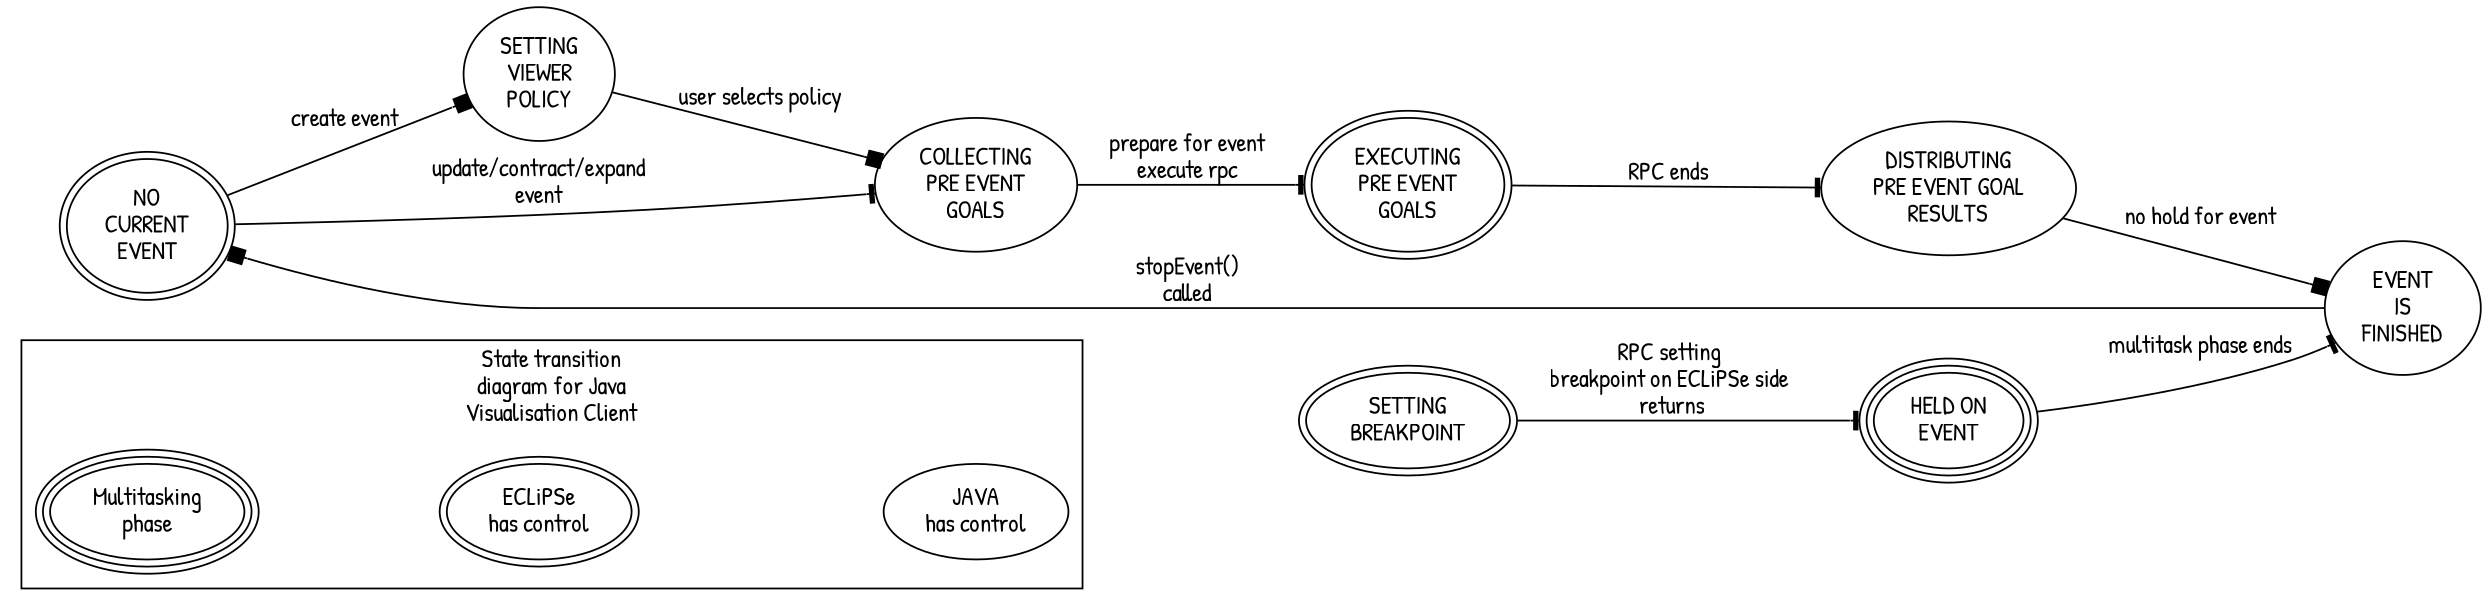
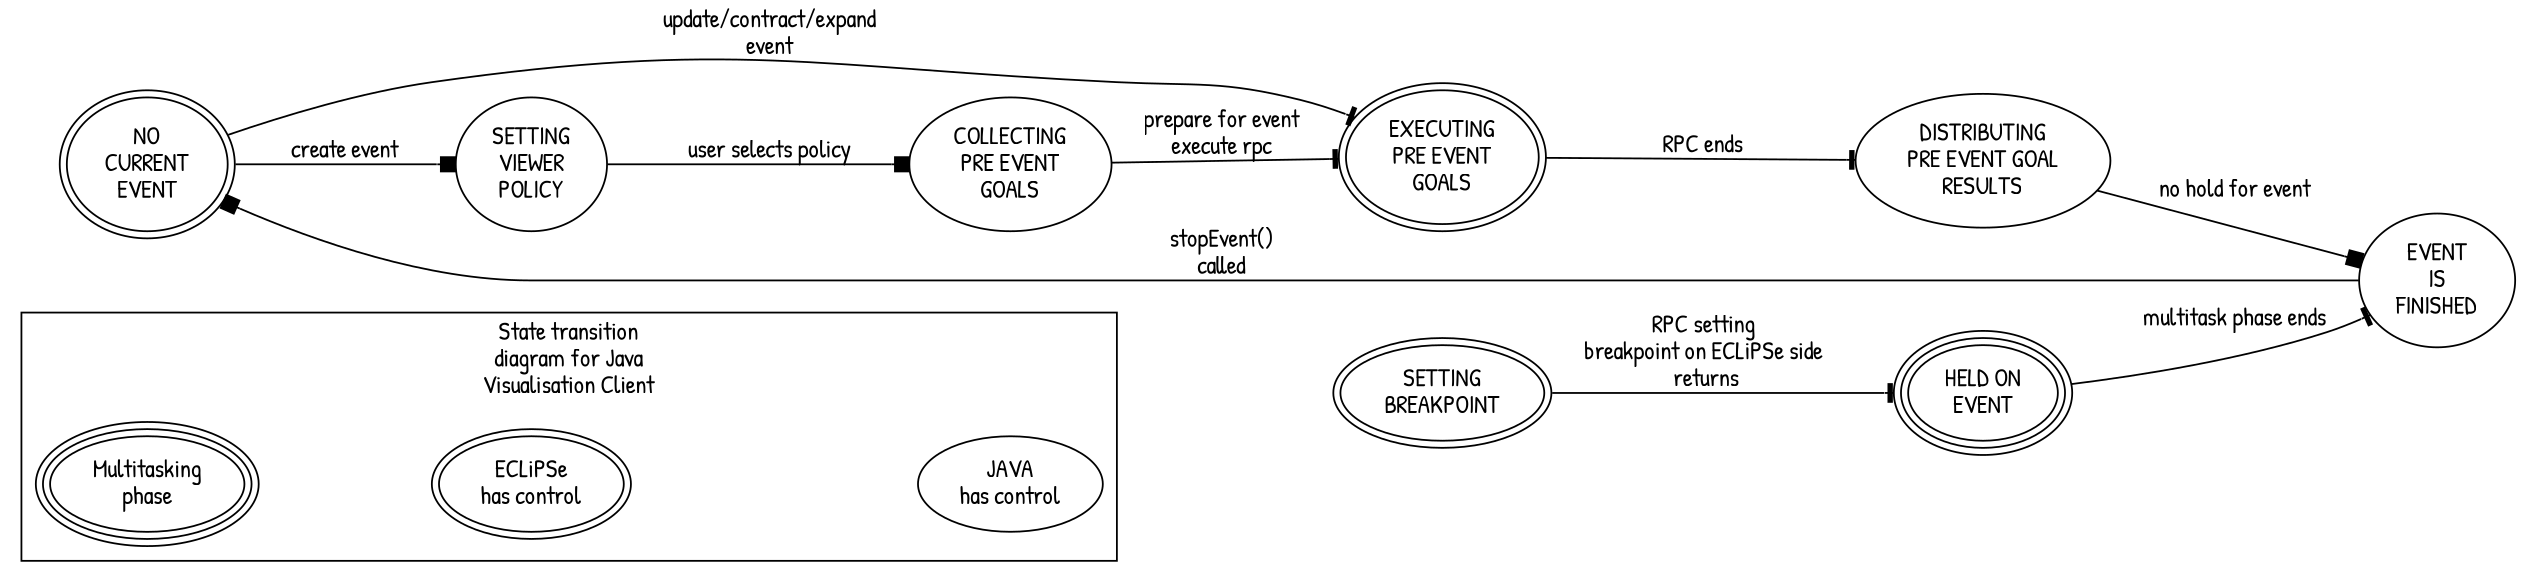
edge "NO CURRENT EVENT" -> "COLLECTING PRE EVENT GOALS": now "NO CURRENT EVENT" -> "EXECUTING PRE EVENT GOALS"
